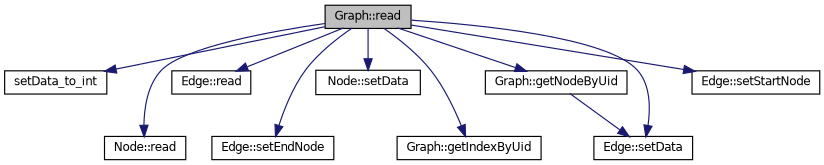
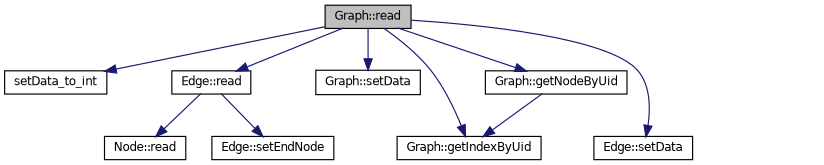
edge "Graph::read" -> "Node::read": now "Edge::read" -> "Node::read"
edge "Graph::read" -> "Edge::setEndNode": now "Edge::read" -> "Edge::setEndNode"
node "Node::setData": label "Node::setData" -> "Graph::setData"
node "Edge::setStartNode": removed
edge "Graph::getNodeByUid" -> "Edge::setData": now "Graph::getNodeByUid" -> "Graph::getIndexByUid"
